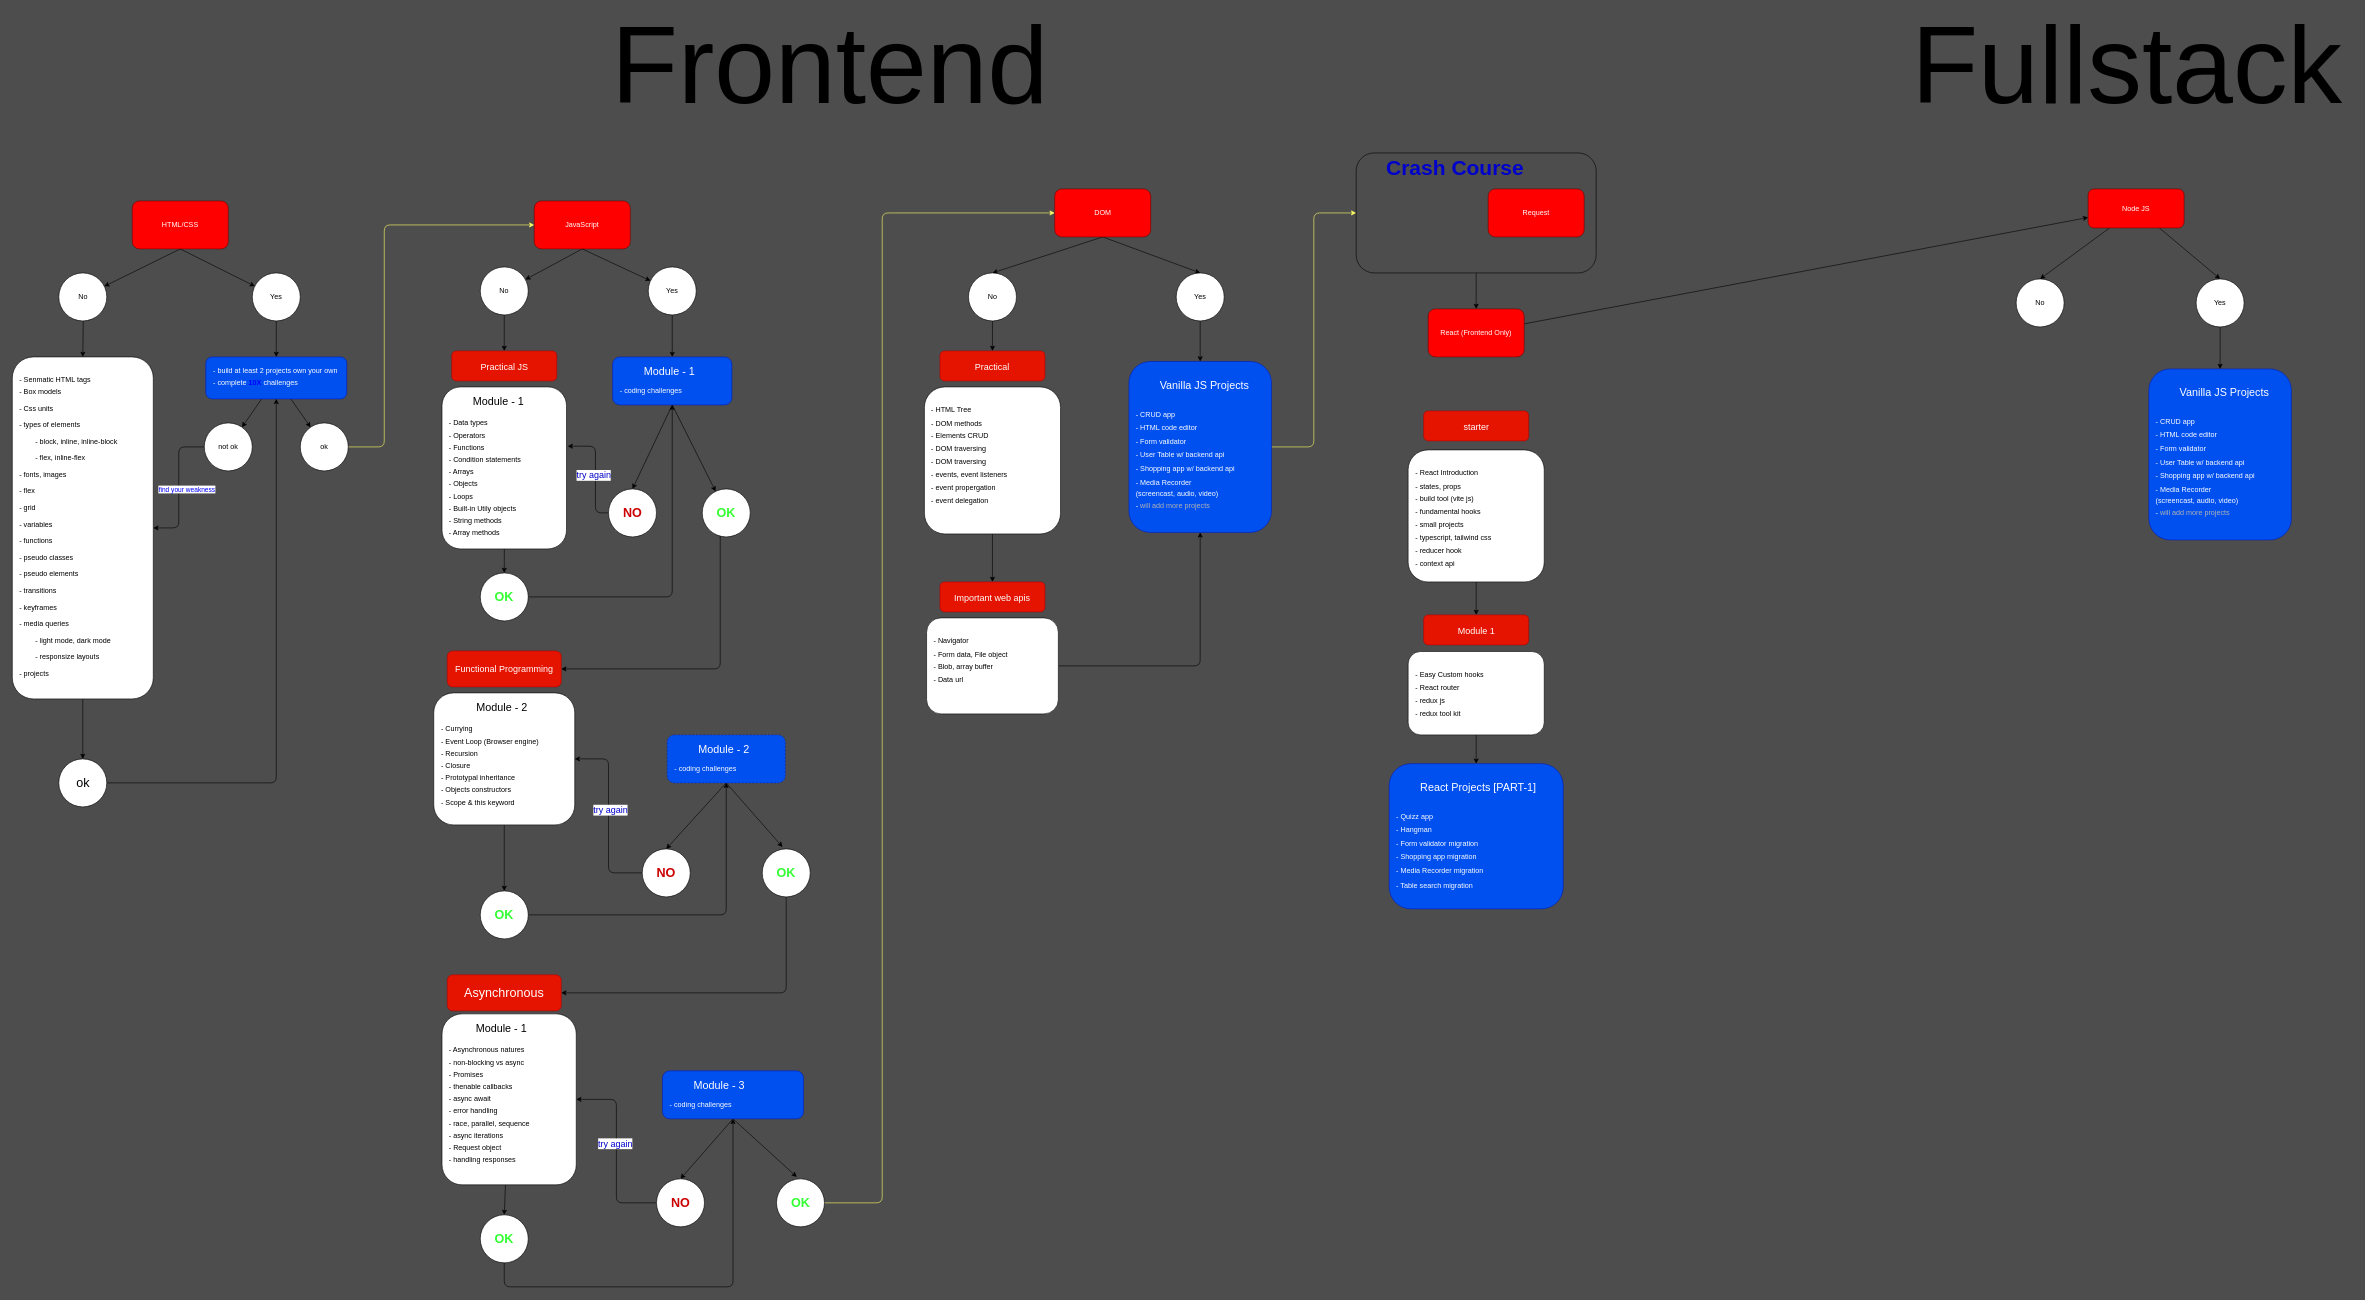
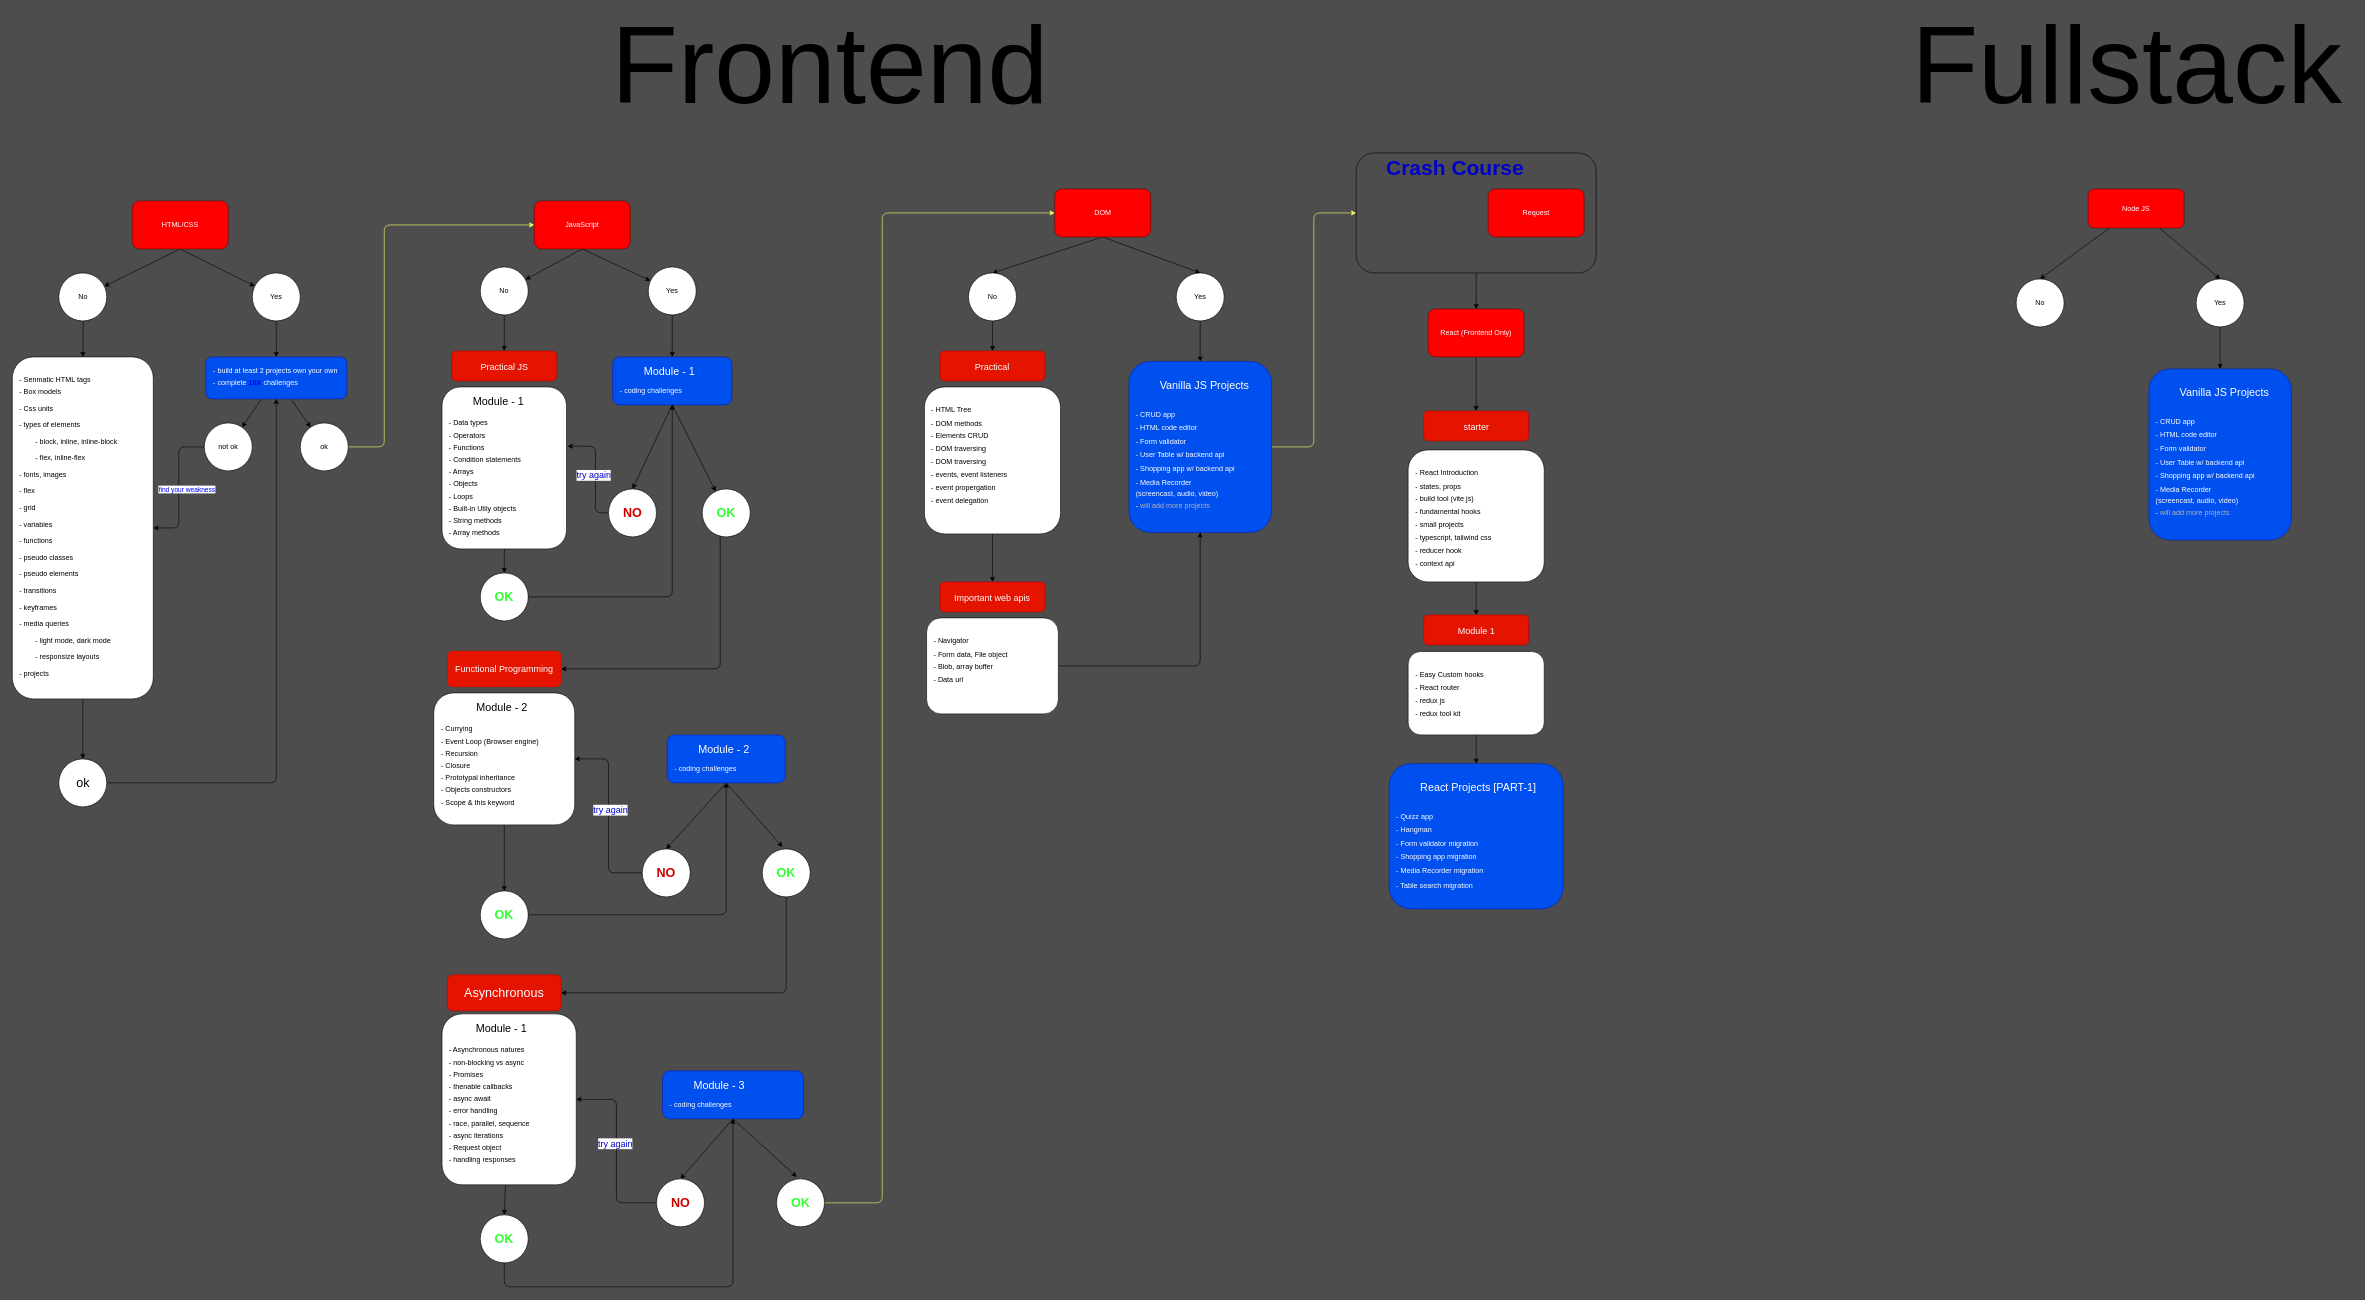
edge "React (Frontend Only)" -> "Node JS": now "React (Frontend Only)" -> "starter"
node "Functional Programming": style solid -> dashed
node "Module - 2 - coding challenges": style dashed -> solid
